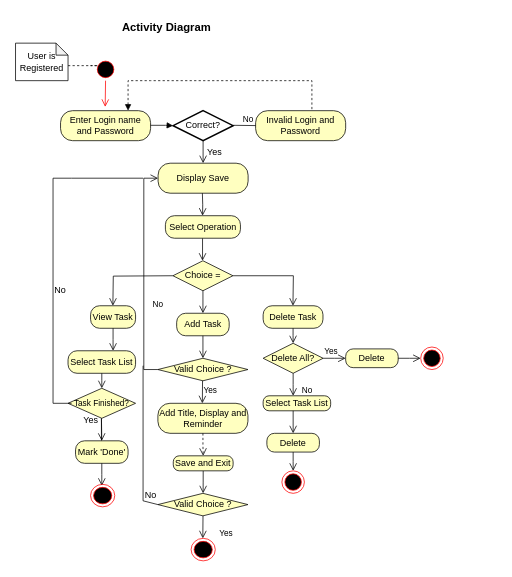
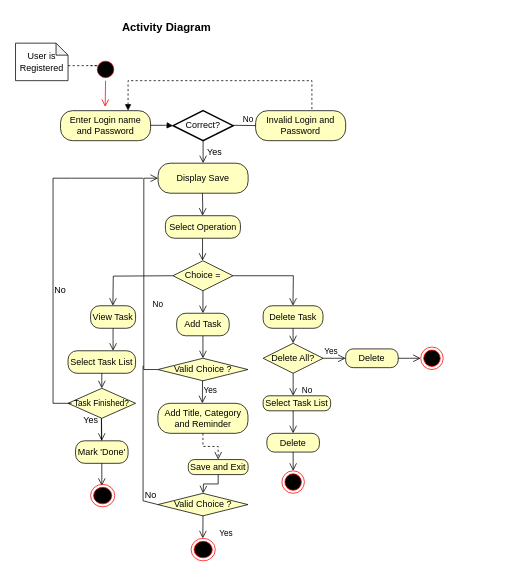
node "Add Title, Display and Reminder": label "Add Title, Display and Reminder" -> "Add Title, Category and Reminder"
node "Save and Exit": moved (203, 463) -> (218, 467)
